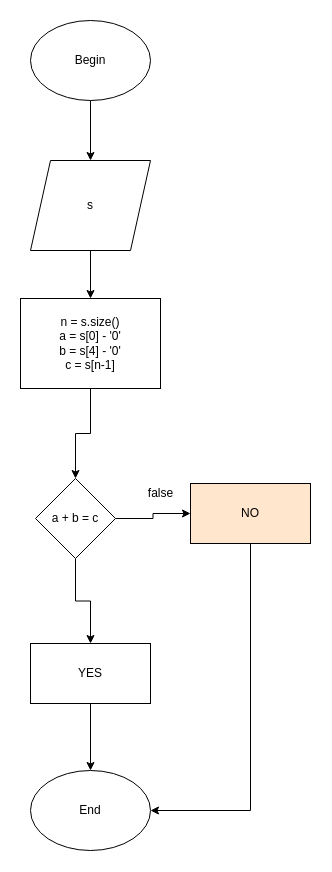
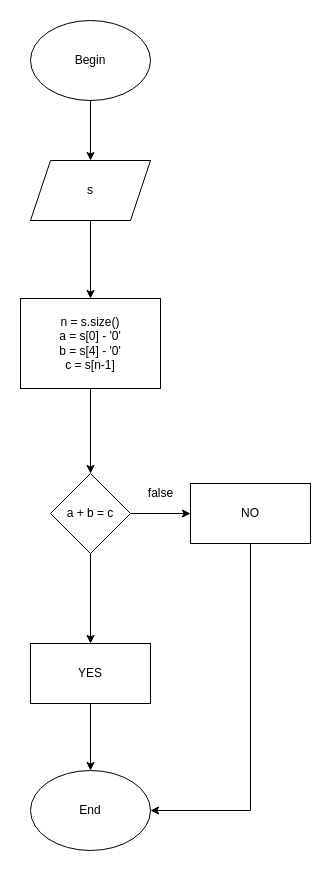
node "s": size 120x90 -> 120x60
node "NO": fillcolor #ffe6cc -> #ffffff
node "a + b = c": moved (76, 519) -> (91, 514)
